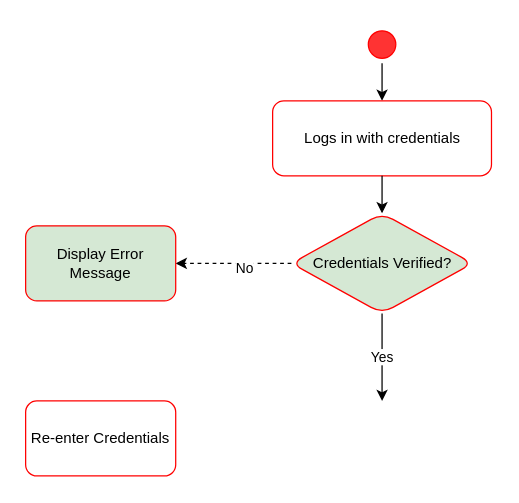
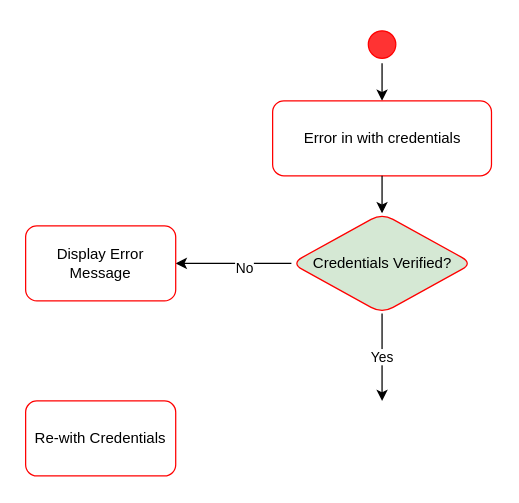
node "Logs in with credentials": label "Logs in with credentials" -> "Error in with credentials"
node "Display Error Message": fillcolor #d5e8d4 -> #ffffff
edge "Credentials Verified?" -> "Display Error Message": style dashed -> solid
node "Re-enter Credentials": label "Re-enter Credentials" -> "Re-with Credentials"
